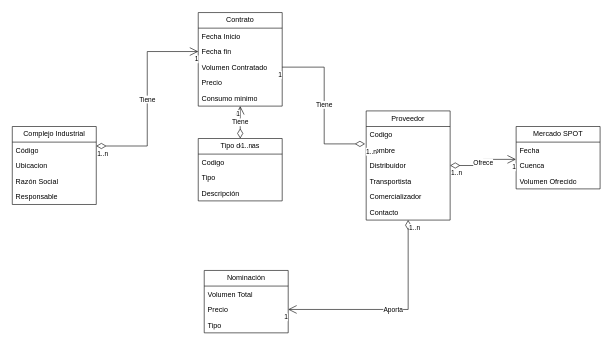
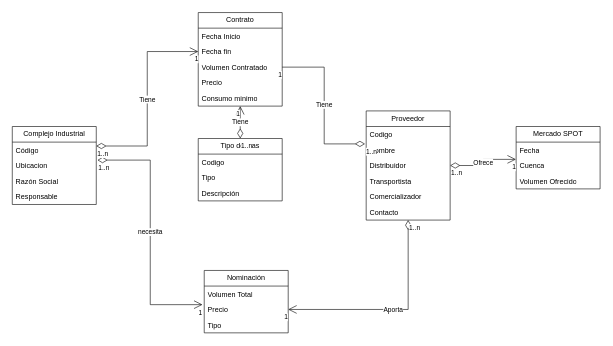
edge "Código" -- "Volumen Total": added, labels "1..n", "necesita", "1"
